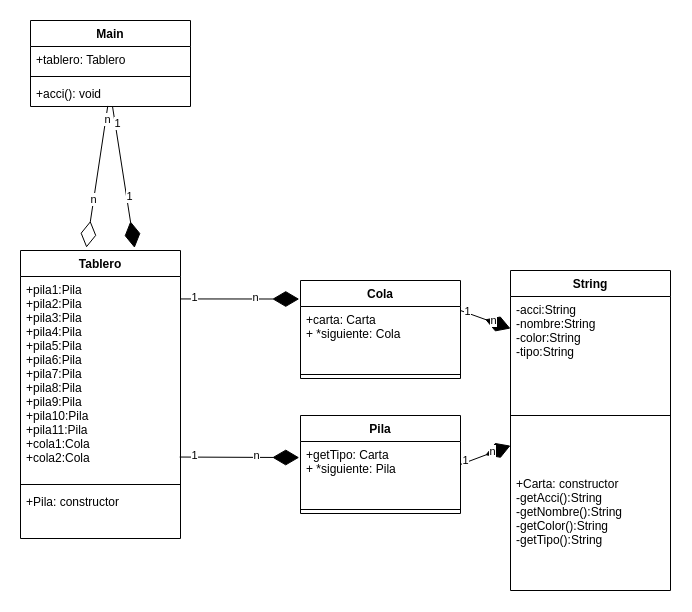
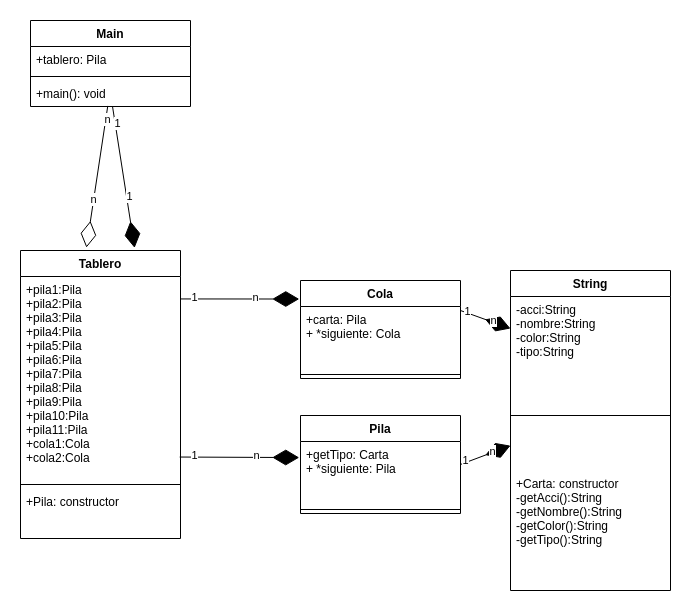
node "+tablero: Tablero": label "+tablero: Tablero" -> "+tablero: Pila"
node "+acci(): void": label "+acci(): void" -> "+main(): void"
node "+carta: Carta + *siguiente: Cola": label "+carta: Carta + *siguiente: Cola" -> "+carta: Pila + *siguiente: Cola"
